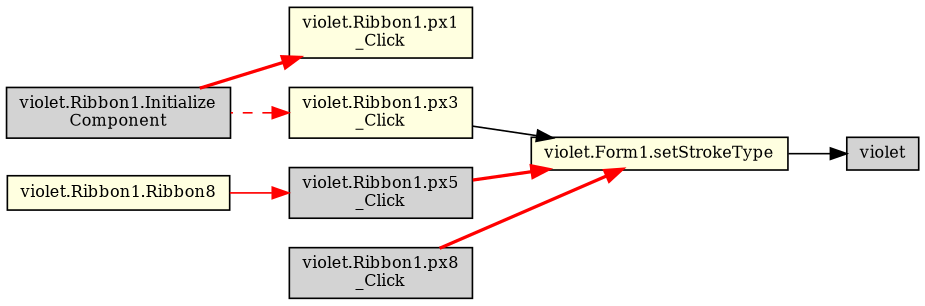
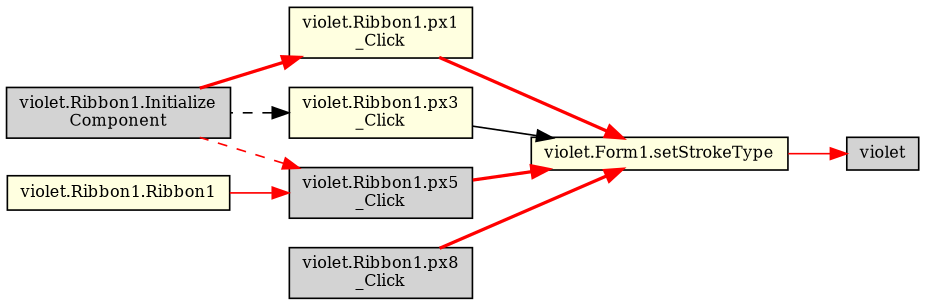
edge "violet.Ribbon1.px1 _Click" -> "violet.Form1.setStrokeType": added
edge "violet.Ribbon1.Initialize Component" -> "violet.Ribbon1.px3 _Click": color red -> black
edge "violet.Ribbon1.Initialize Component" -> "violet.Ribbon1.px5 _Click": added
edge "violet.Form1.setStrokeType" -> "violet": color black -> red
node "violet.Ribbon1.Ribbon8": label "violet.Ribbon1.Ribbon8" -> "violet.Ribbon1.Ribbon1"
